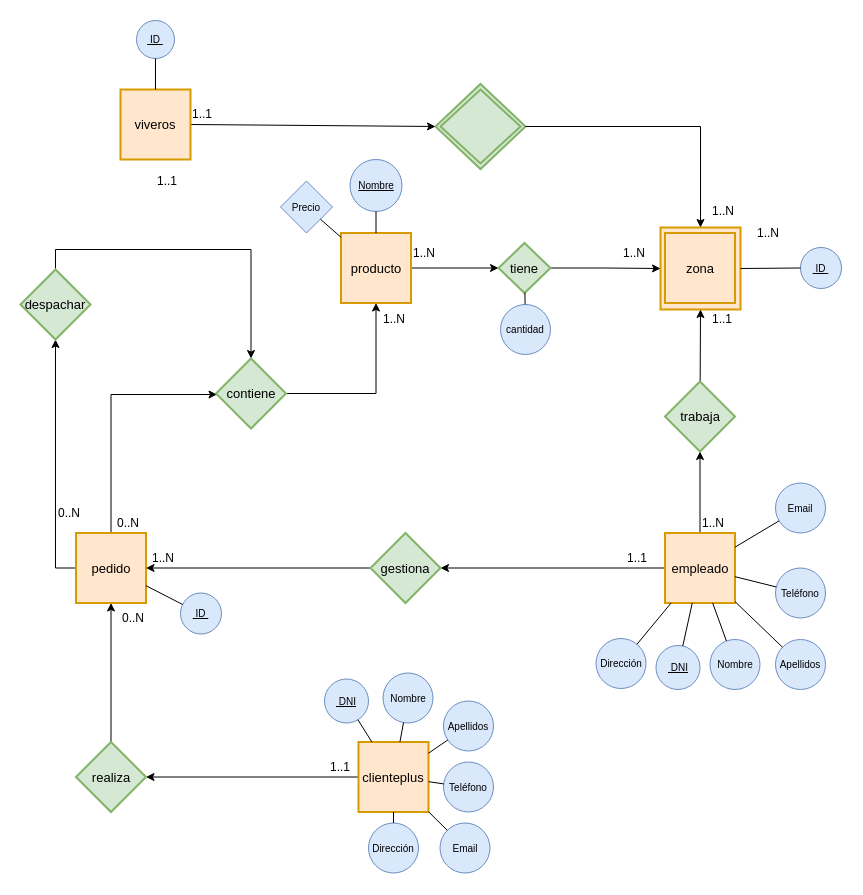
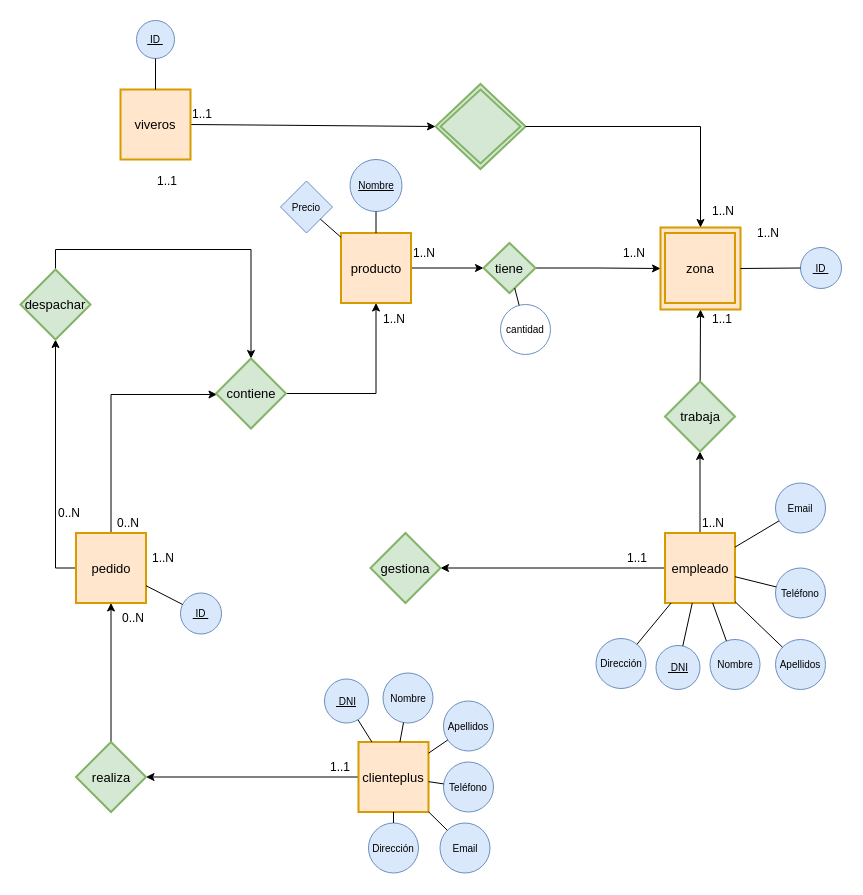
node "tiene": moved (525, 268) -> (510, 268)
node "cantidad": fillcolor #dae8fc -> #ffffff
edge "gestiona" -> "pedido": removed
